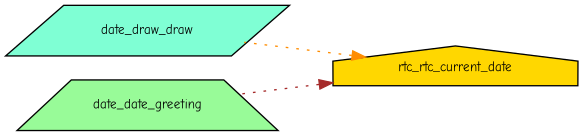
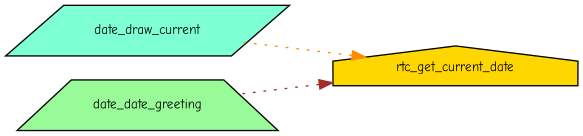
node "date_draw_draw": label "date_draw_draw" -> "date_draw_current"
node "rtc_rtc_current_date": label "rtc_rtc_current_date" -> "rtc_get_current_date"
